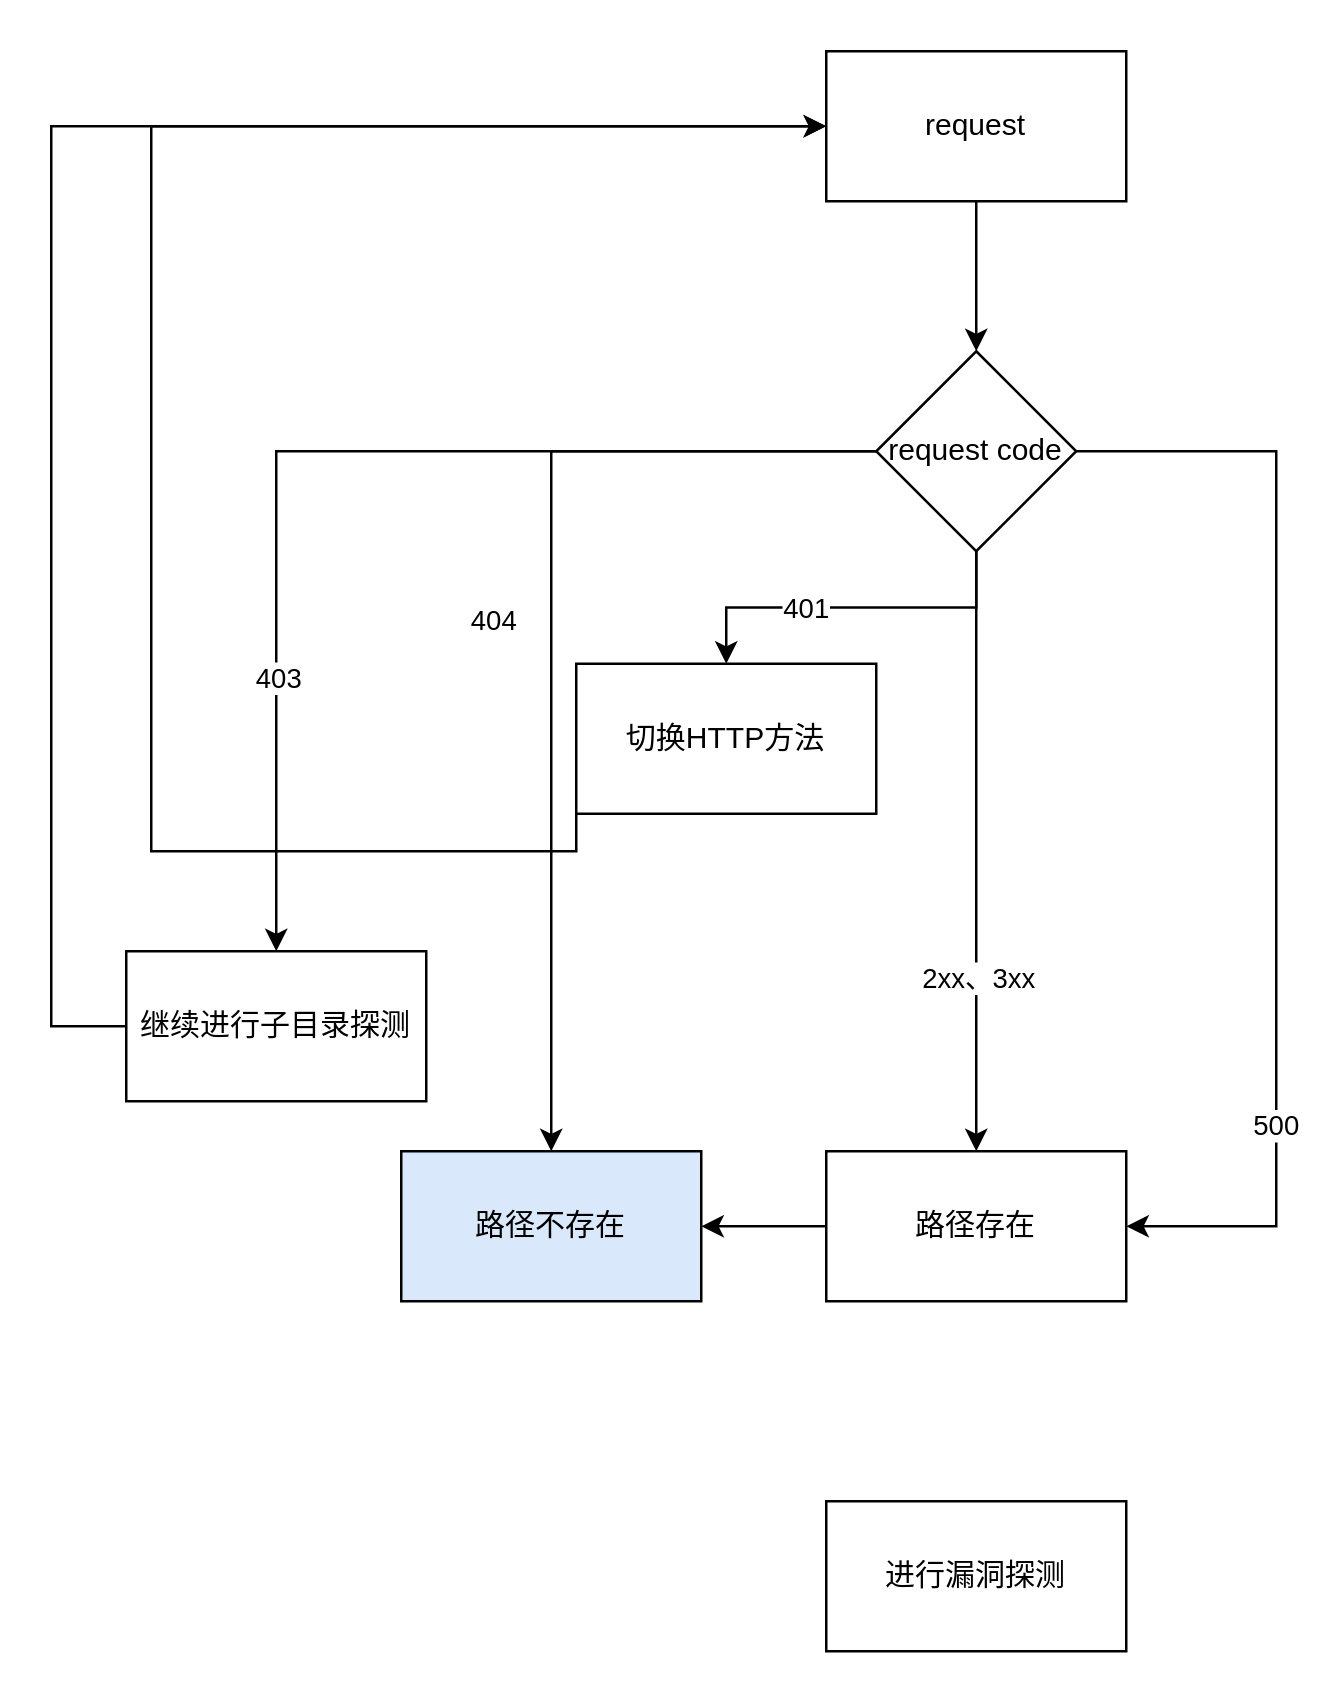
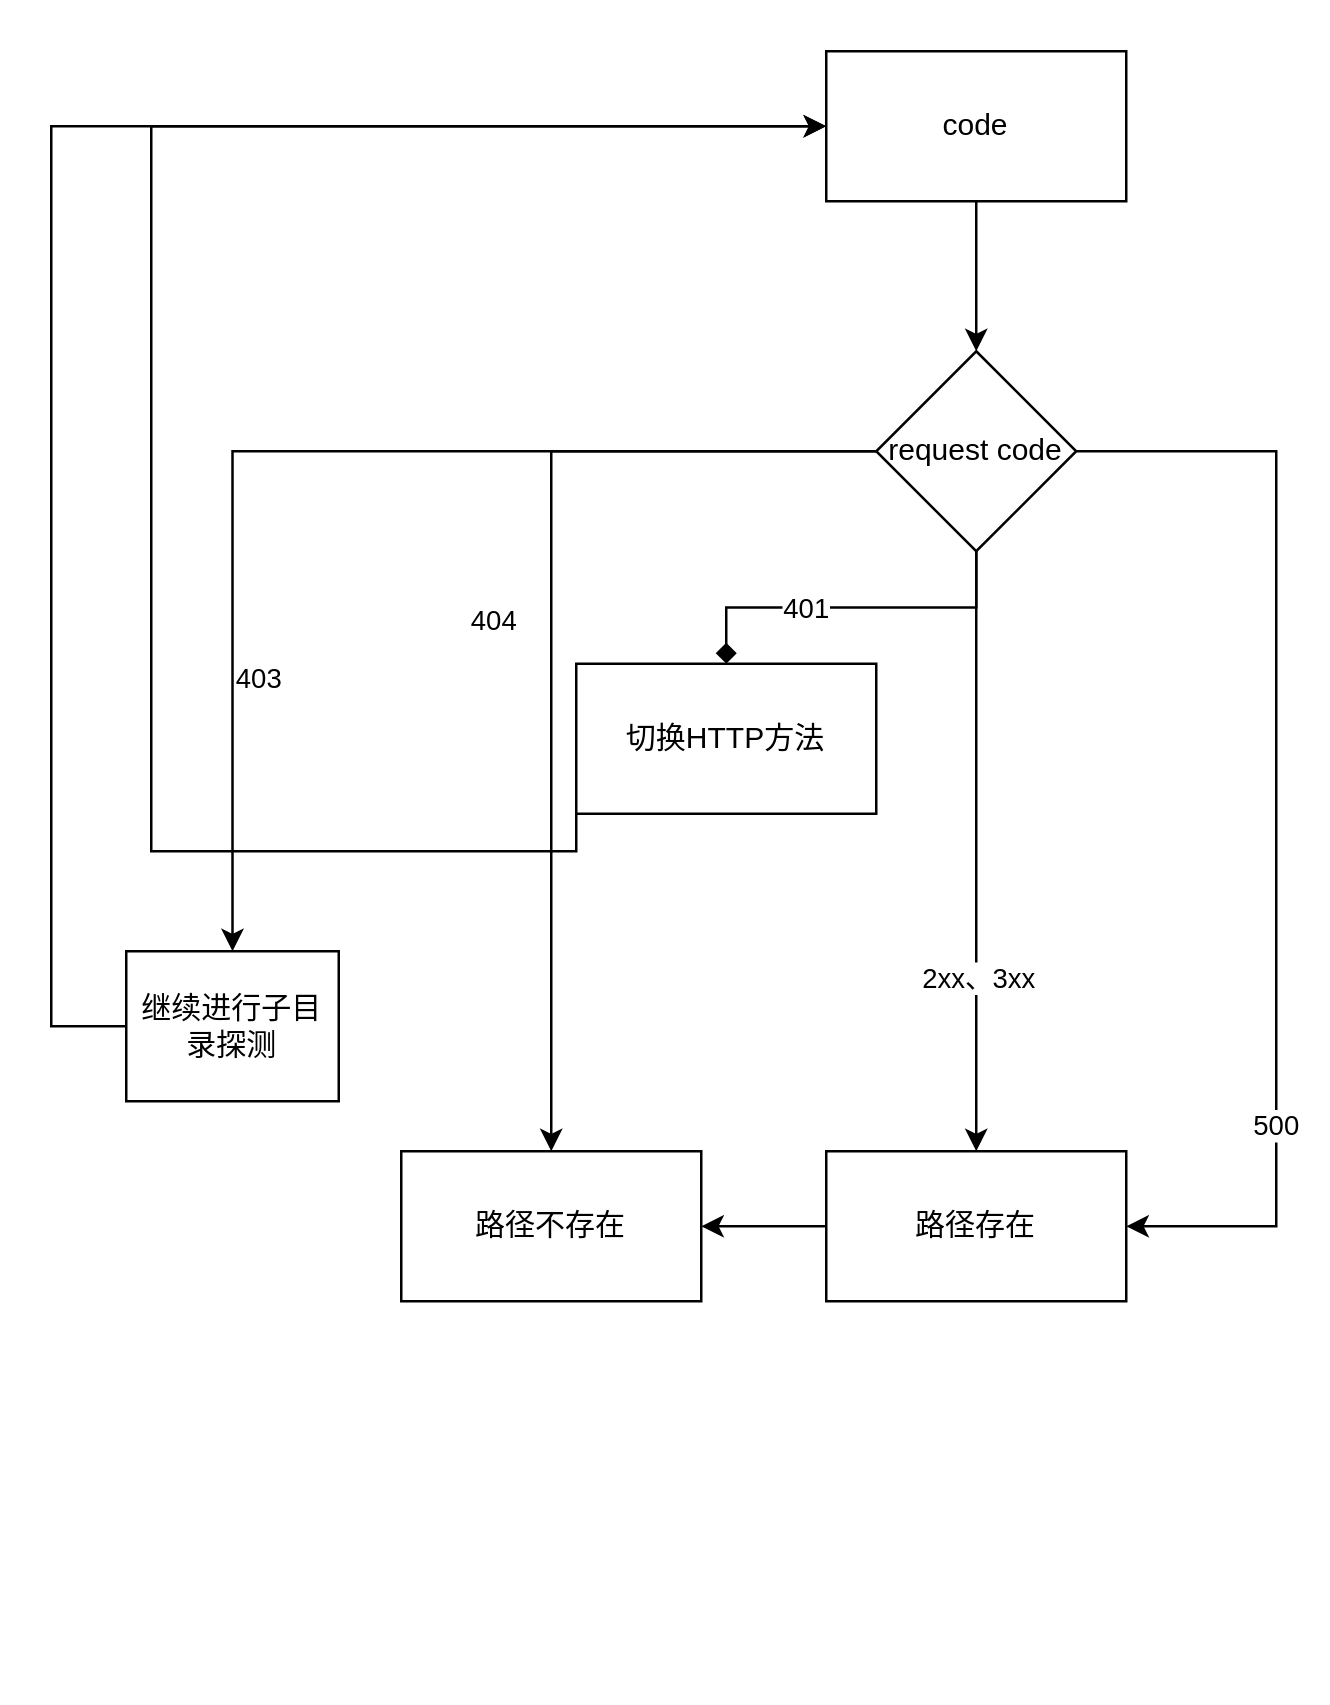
node "request": label "request" -> "code"
edge "request code" -> "切换HTTP方法": arrowhead classic -> diamond
node "继续进行子目录探测": size 300x150 -> 213x150
node "路径不存在": fillcolor #dae8fc -> #ffffff
node "进行漏洞探测": removed
